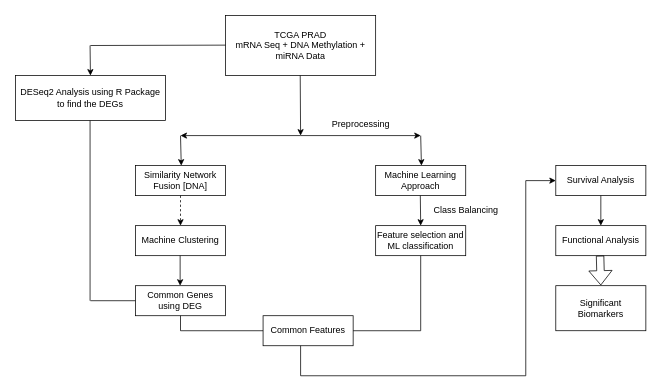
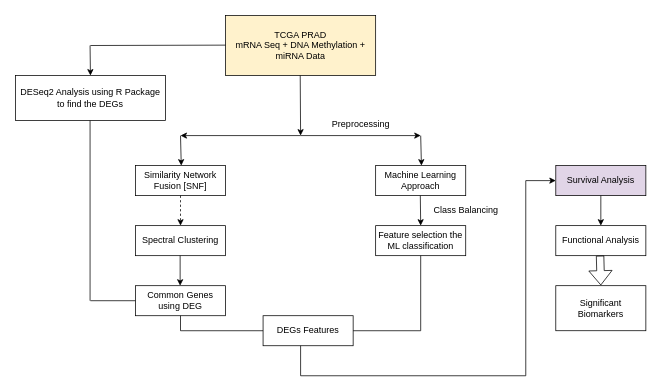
node "TCGA PRAD mRNA Seq + DNA Methylation + miRNA Data": fillcolor #ffffff -> #fff2cc
node "Similarity Network Fusion [DNA]": label "Similarity Network Fusion [DNA]" -> "Similarity Network Fusion [SNF]"
node "Survival Analysis": fillcolor #ffffff -> #e1d5e7
node "Machine Clustering": label "Machine Clustering" -> "Spectral Clustering"
node "Feature selection and ML classification": label "Feature selection and ML classification" -> "Feature selection the ML classification"
node "Common Features": label "Common Features" -> "DEGs Features"
